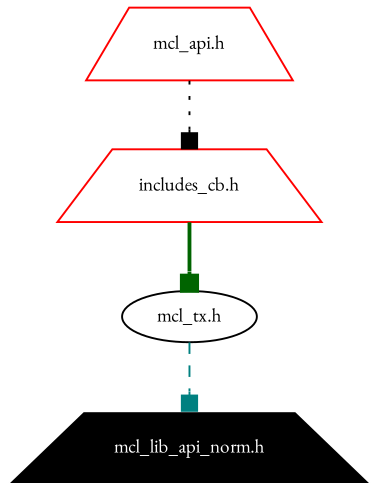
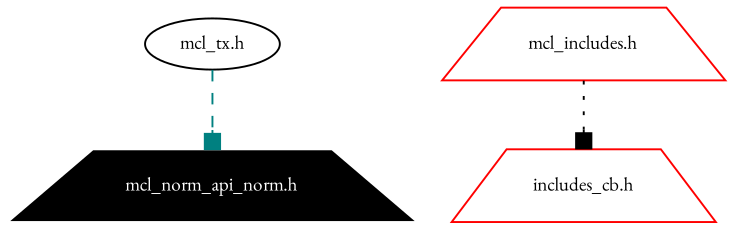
node "mcl_api.h": label "mcl_api.h" -> "mcl_includes.h"
edge "includes_cb.h" -> "mcl_tx.h": removed
node "mcl_lib_api_norm.h": label "mcl_lib_api_norm.h" -> "mcl_norm_api_norm.h"
